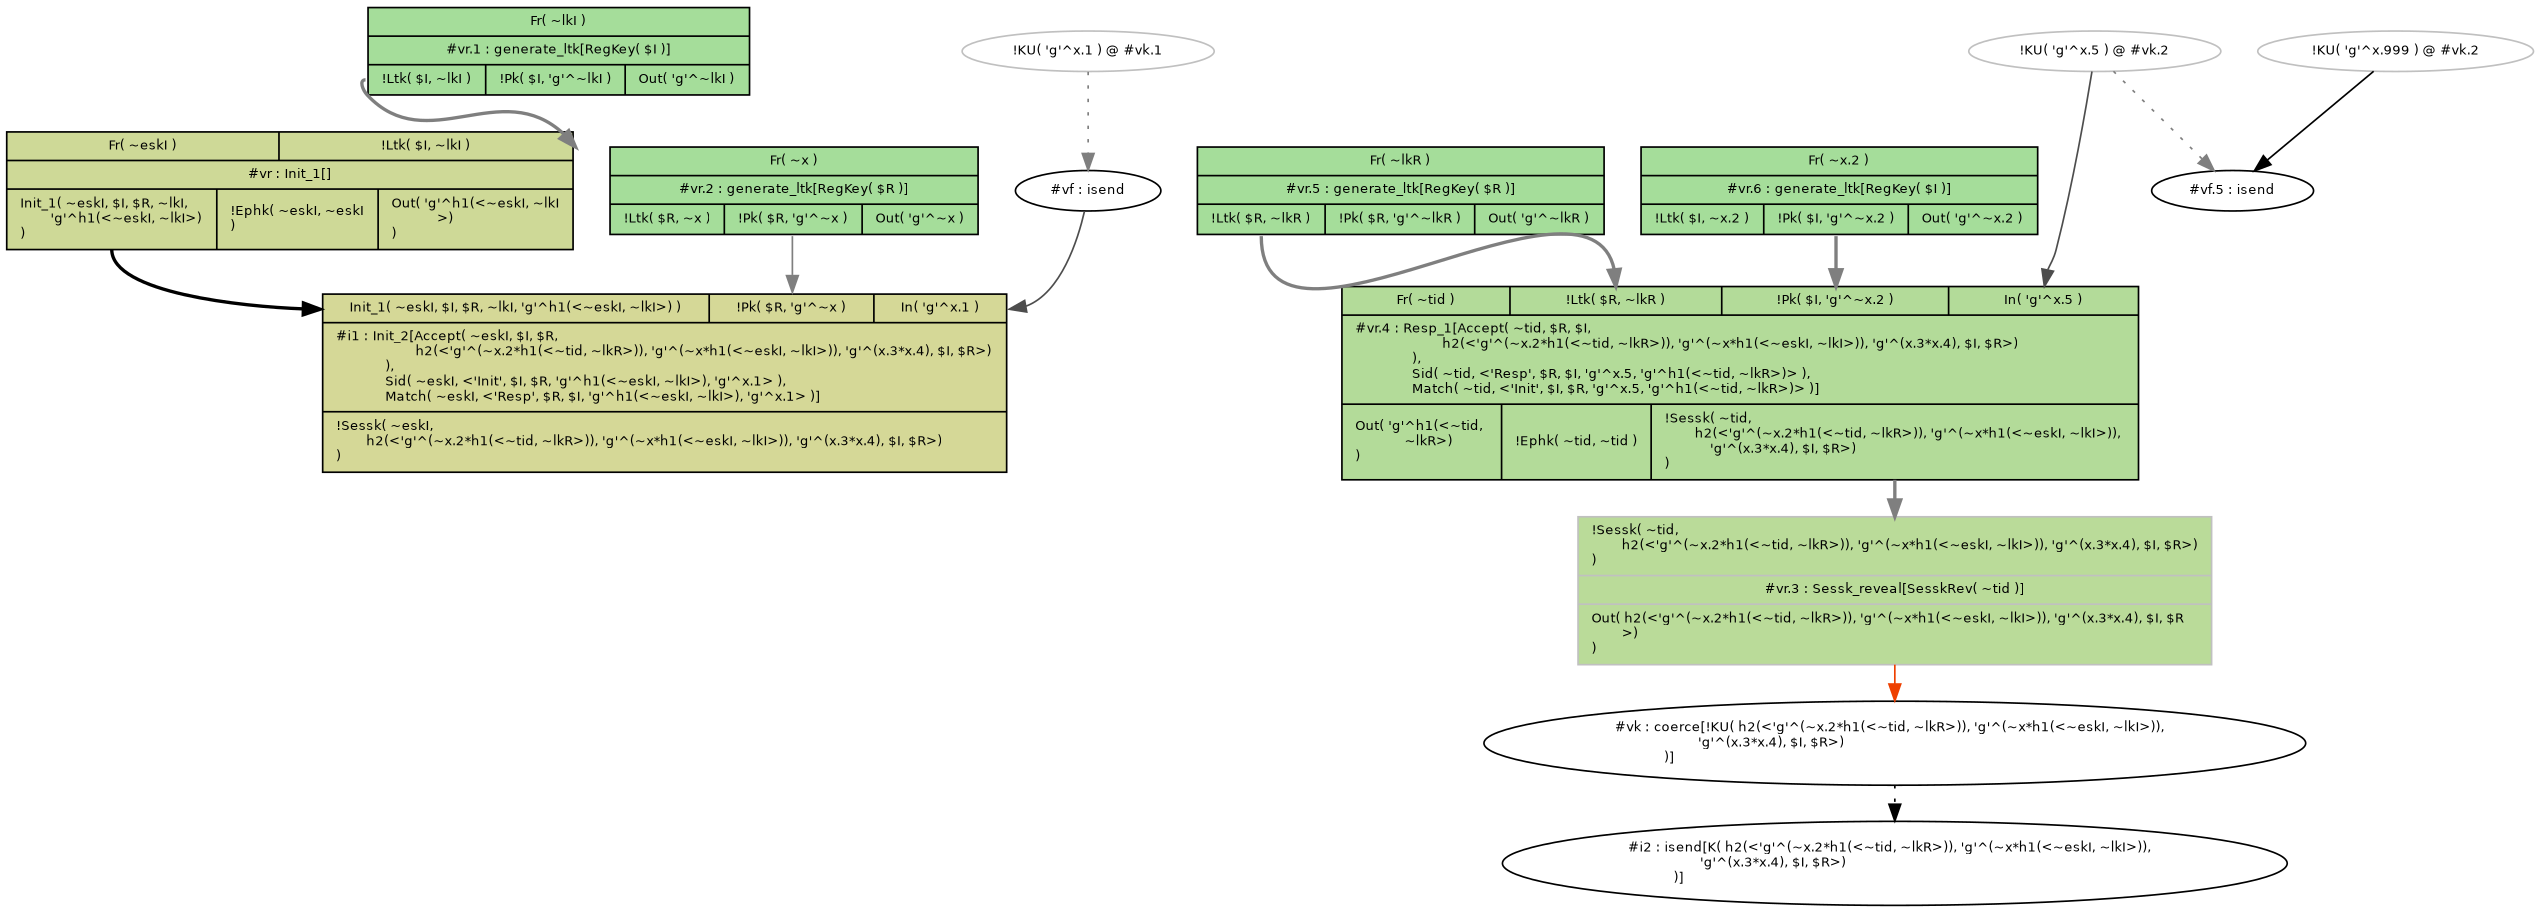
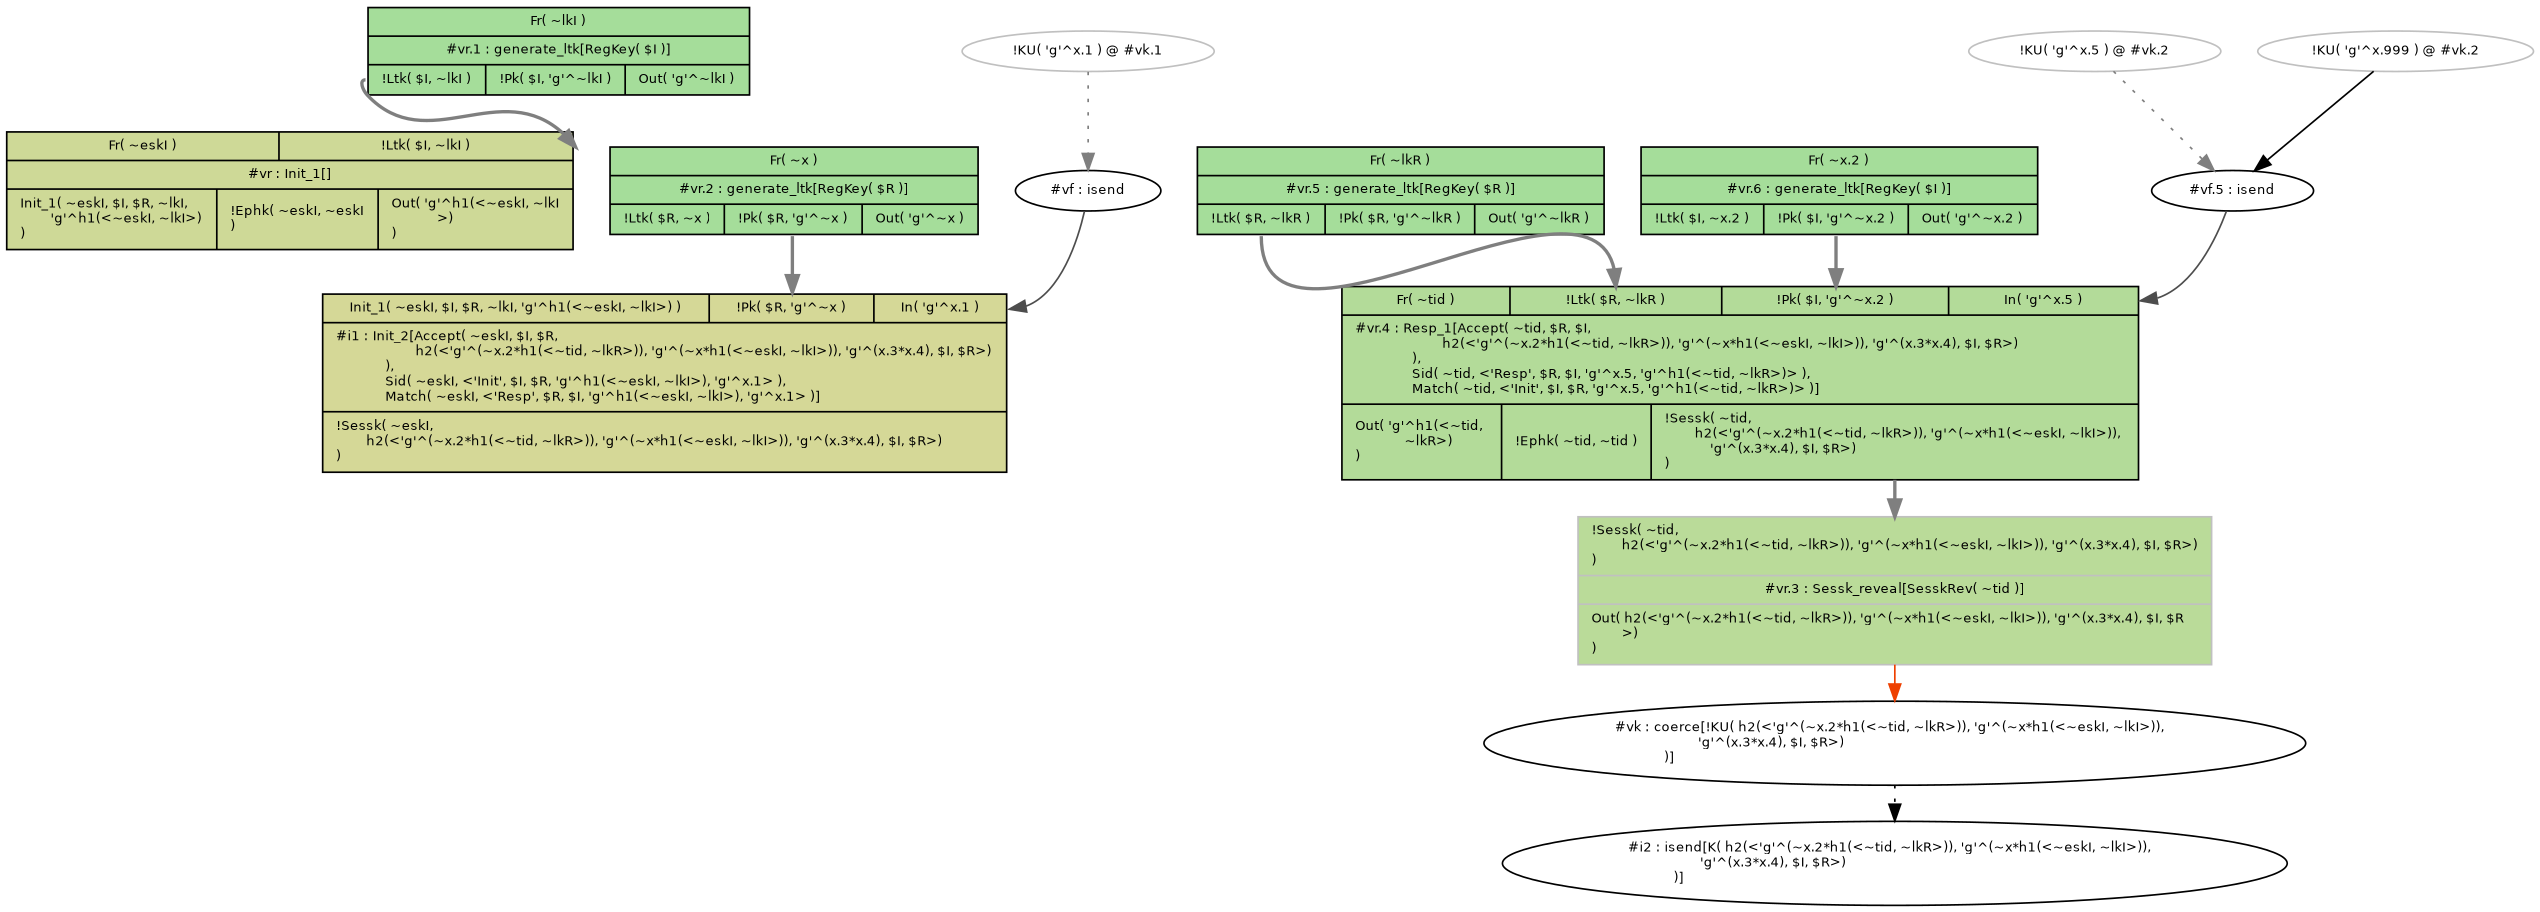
edge "!KU( 'g'^x.5 ) @ #vk.2" -> "Fr( ~tid )": now "#vf.5 : isend" -> "Fr( ~tid )"
edge "Fr( ~x )" -> "Init_1( ~eskI, $I, $R, ~lkI, 'g'^h1(<~eskI, ~lkI>) )": style solid -> bold
edge "Fr( ~eskI )" -> "Init_1( ~eskI, $I, $R, ~lkI, 'g'^h1(<~eskI, ~lkI>) )": removed
